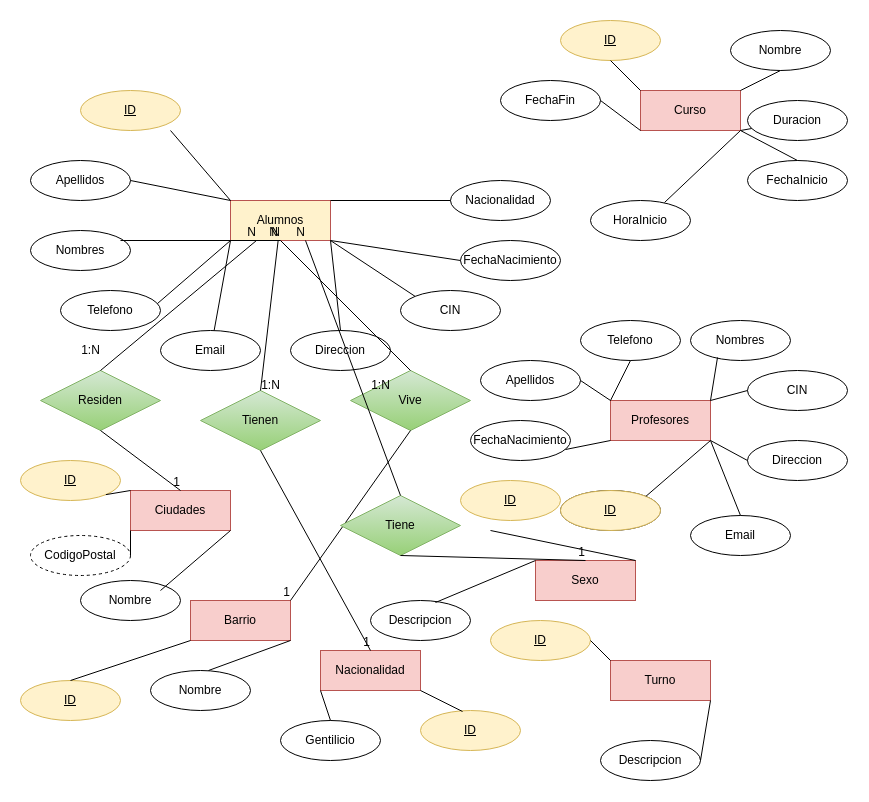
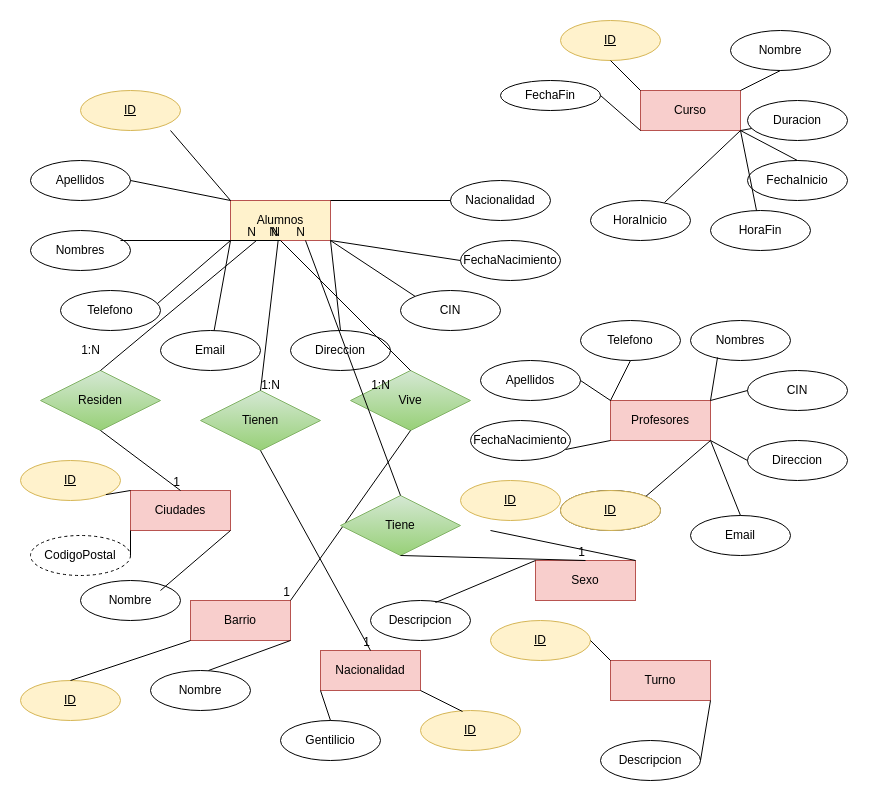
node "FechaFin": size 100x40 -> 100x30
edge "Curso" -- "HoraFin": added
node "HoraFin": added
